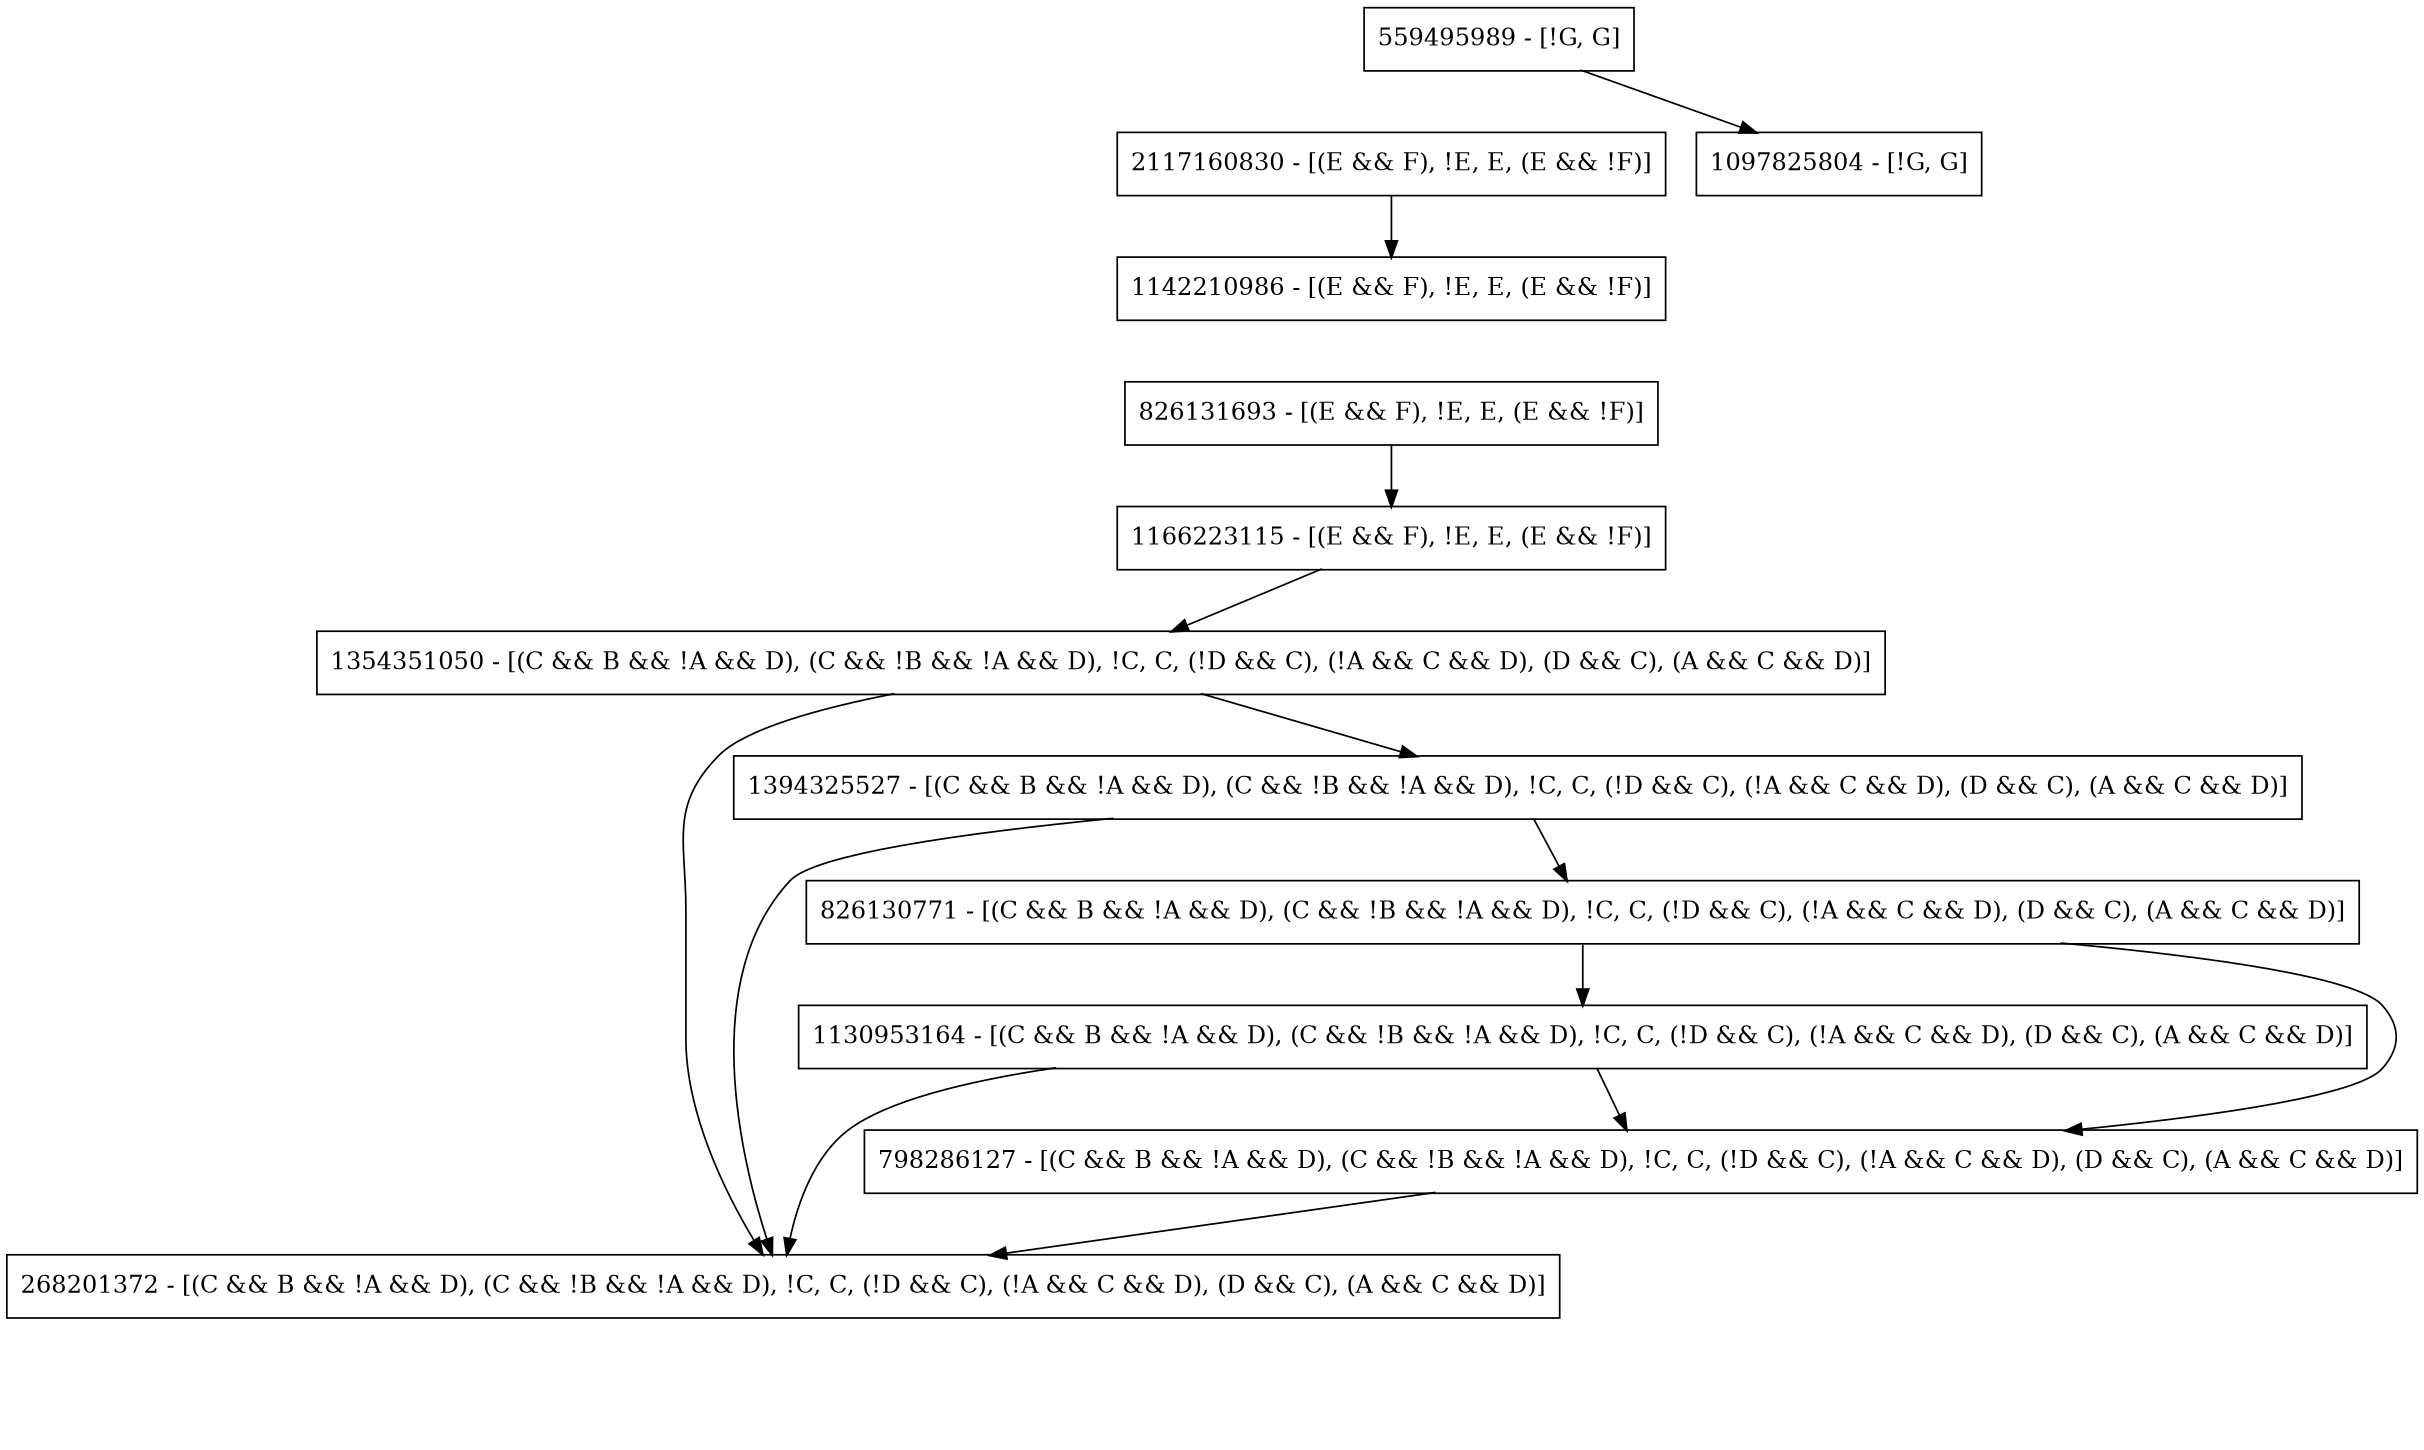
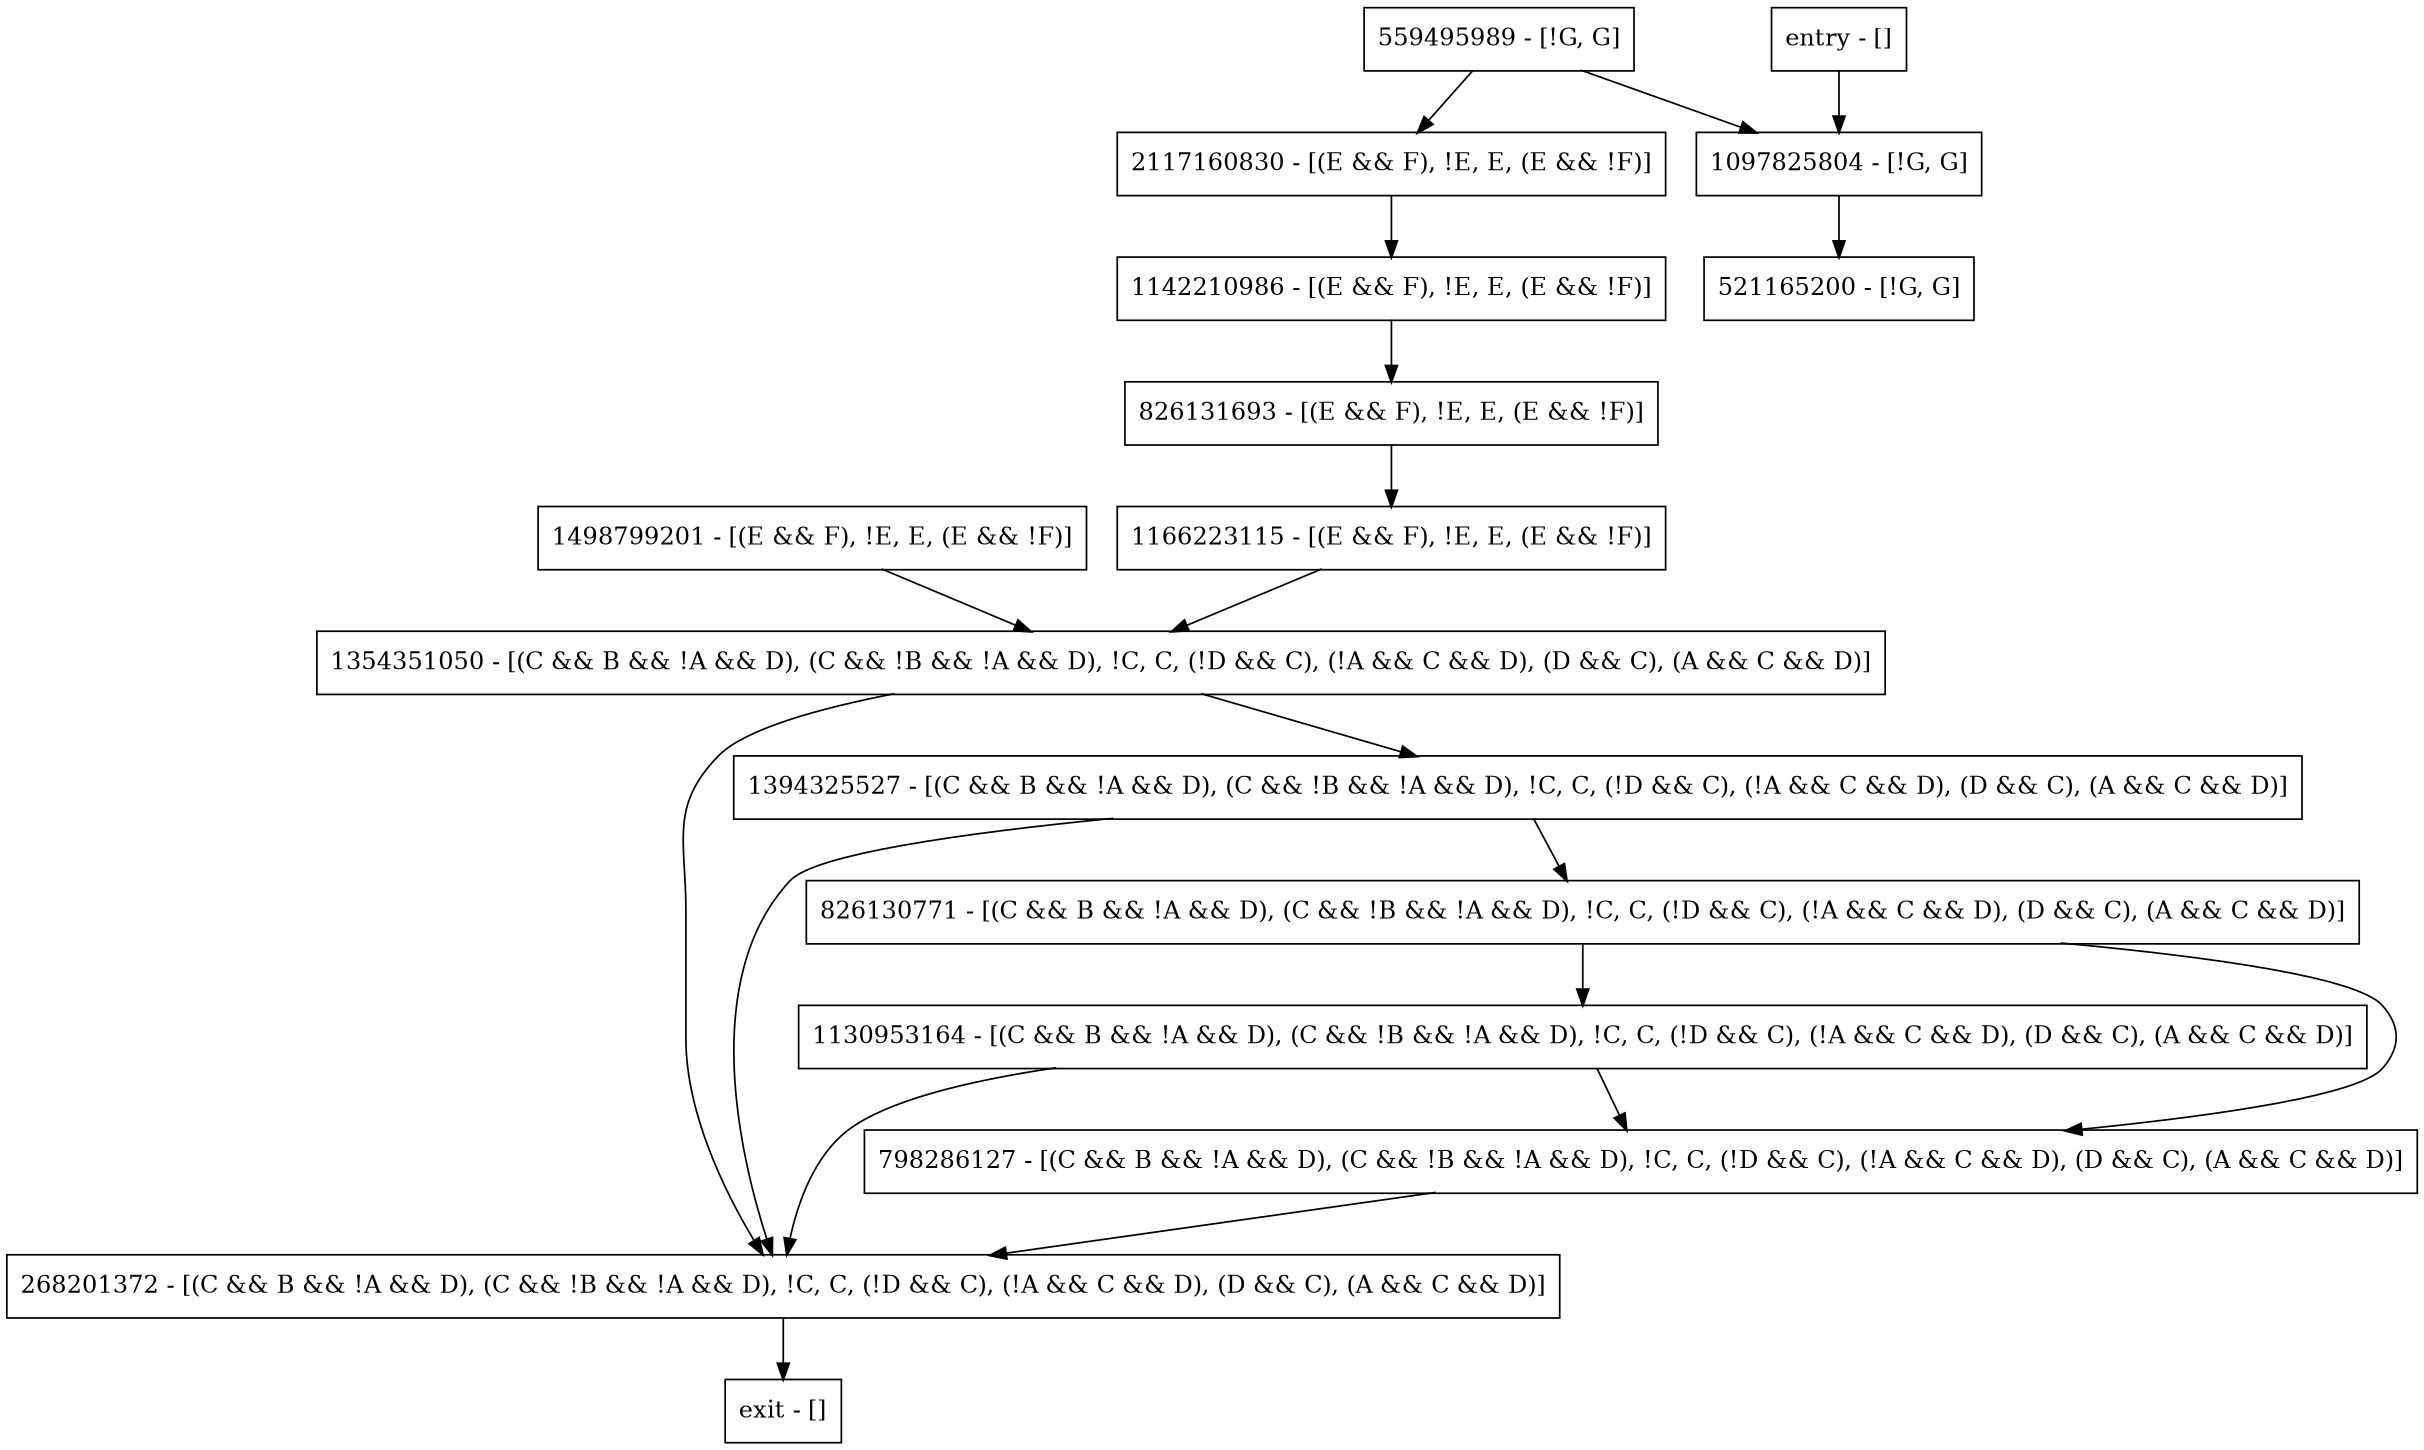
node "entry - []": added
edge "559495989 - [!G, G]" -> "2117160830 - [(E && F), !E, E, (E && !F)]": added
node "521165200 - [!G, G]": added
edge "1142210986 - [(E && F), !E, E, (E && !F)]" -> "826131693 - [(E && F), !E, E, (E && !F)]": added
node "1498799201 - [(E && F), !E, E, (E && !F)]": added
node "exit - []": added
